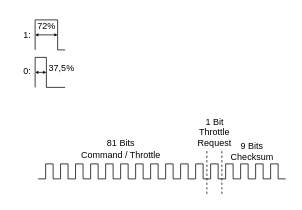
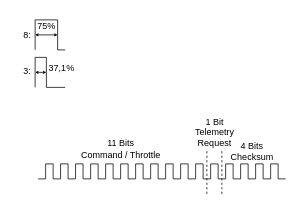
node "72%": label "72%" -> "75%"
node "1:": label "1:" -> "8:"
node "37,5%": label "37,5%" -> "37,1%"
node "0:": label "0:" -> "3:"
node "1 Bit Throttle Request": label "1 Bit Throttle Request" -> "1 Bit Telemetry Request"
node "81 Bits Command / Throttle": label "81 Bits Command / Throttle" -> "11 Bits Command / Throttle"
node "9 Bits Checksum": label "9 Bits Checksum" -> "4 Bits Checksum"
